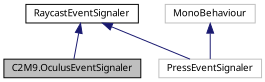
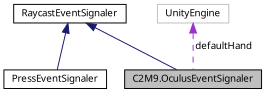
node "UnityEngine": added
node "MonoBehaviour": removed
node "PressEventSignaler": color grey75 -> black
